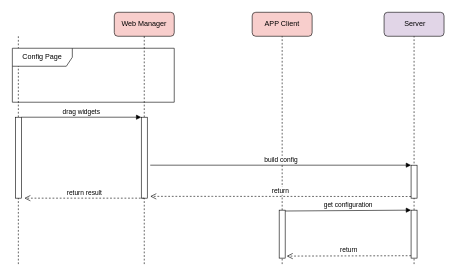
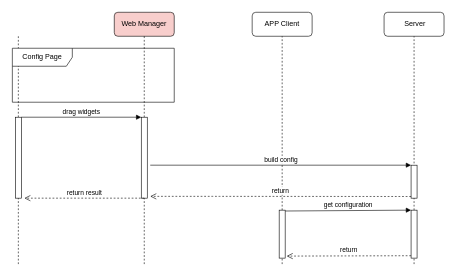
node "APP Client": fillcolor #f8cecc -> #ffffff
node "Server": fillcolor #e1d5e7 -> #ffffff
